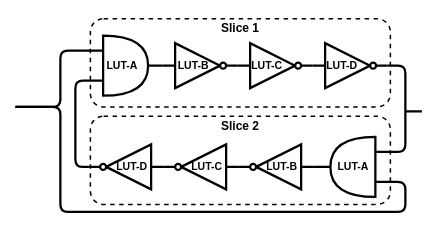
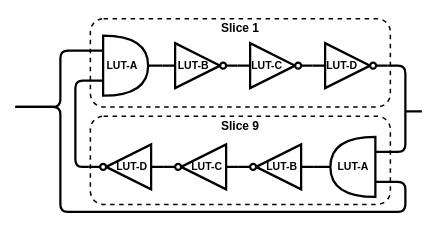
node "Slice 2": label "Slice 2" -> "Slice 9"
